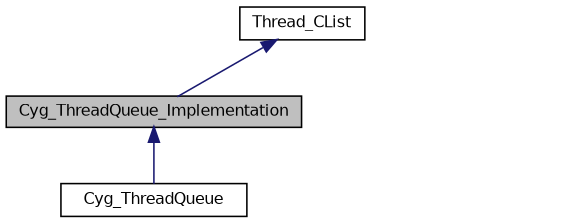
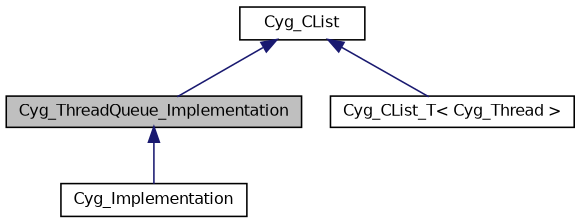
node "Thread_CList": label "Thread_CList" -> "Cyg_CList"
node "Cyg_CList_T< Cyg_Thread >": added
node "Cyg_ThreadQueue": label "Cyg_ThreadQueue" -> "Cyg_Implementation"
